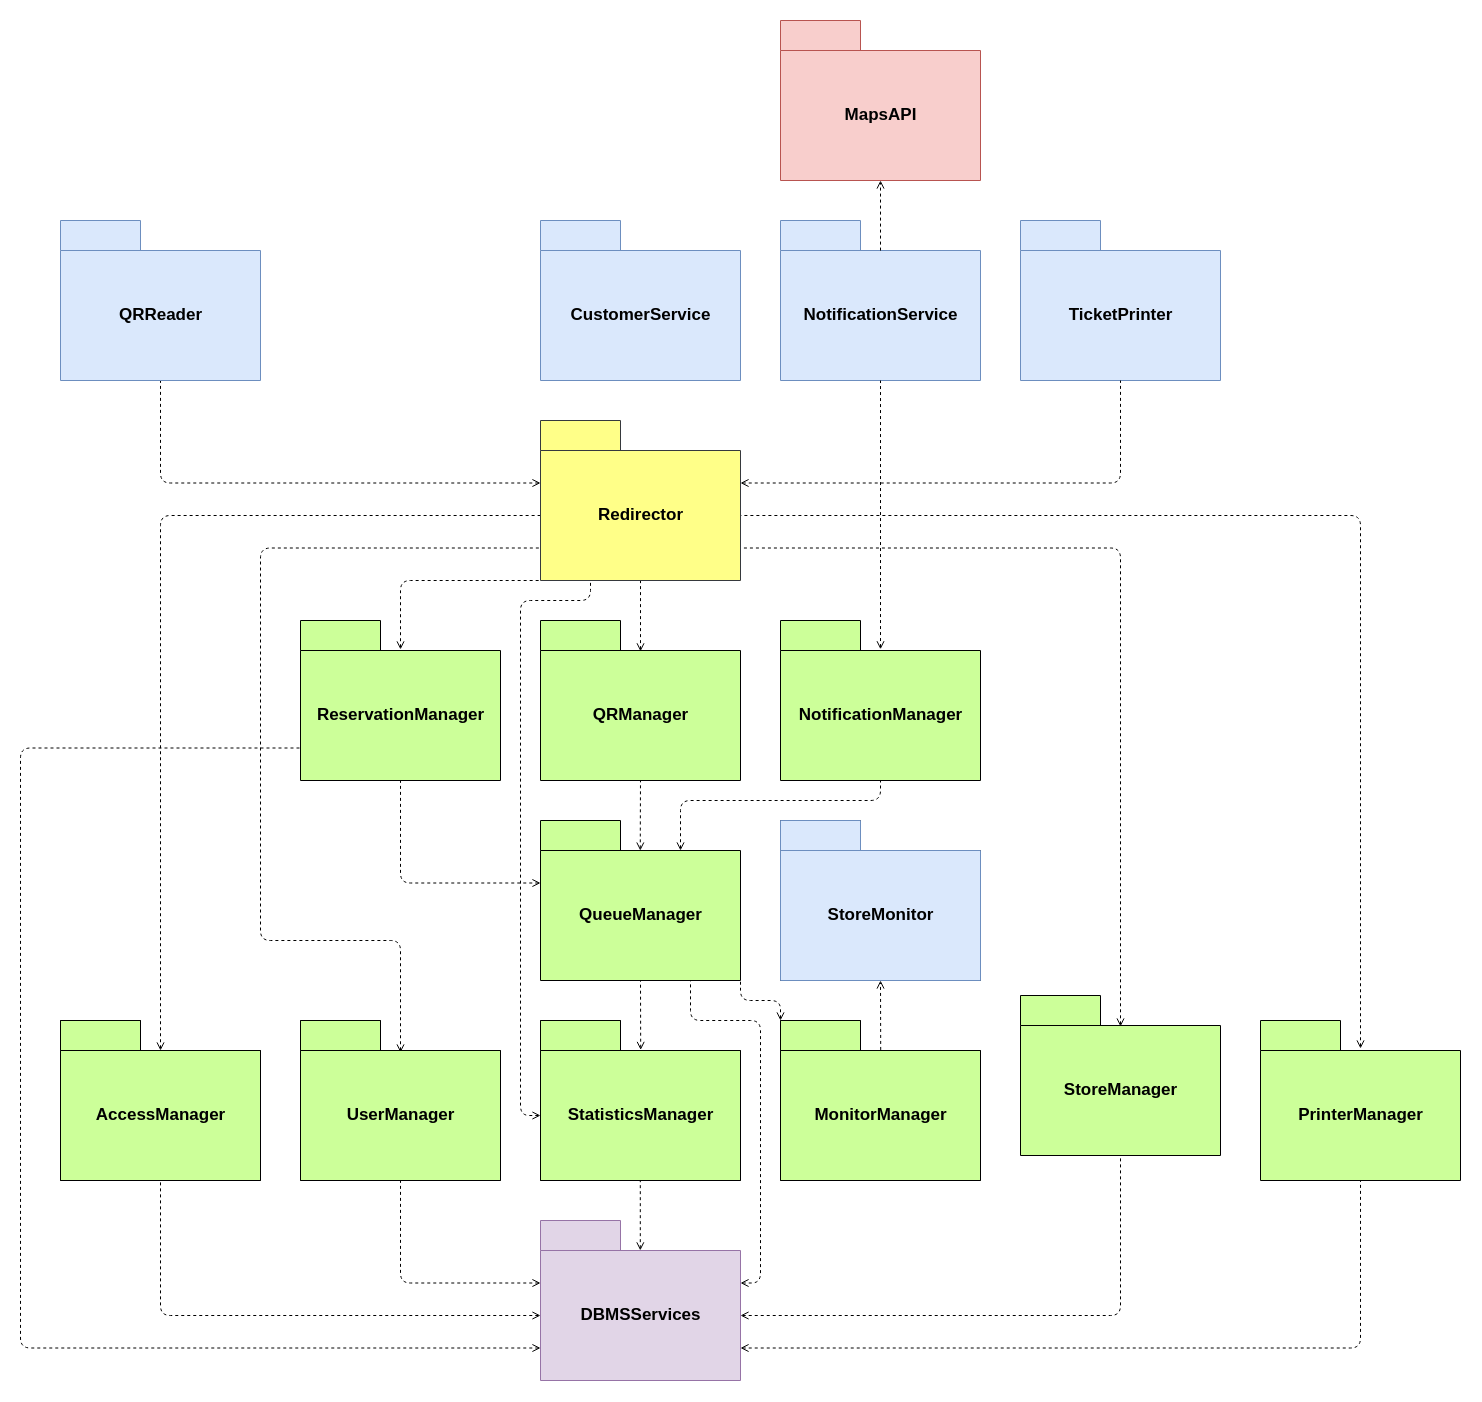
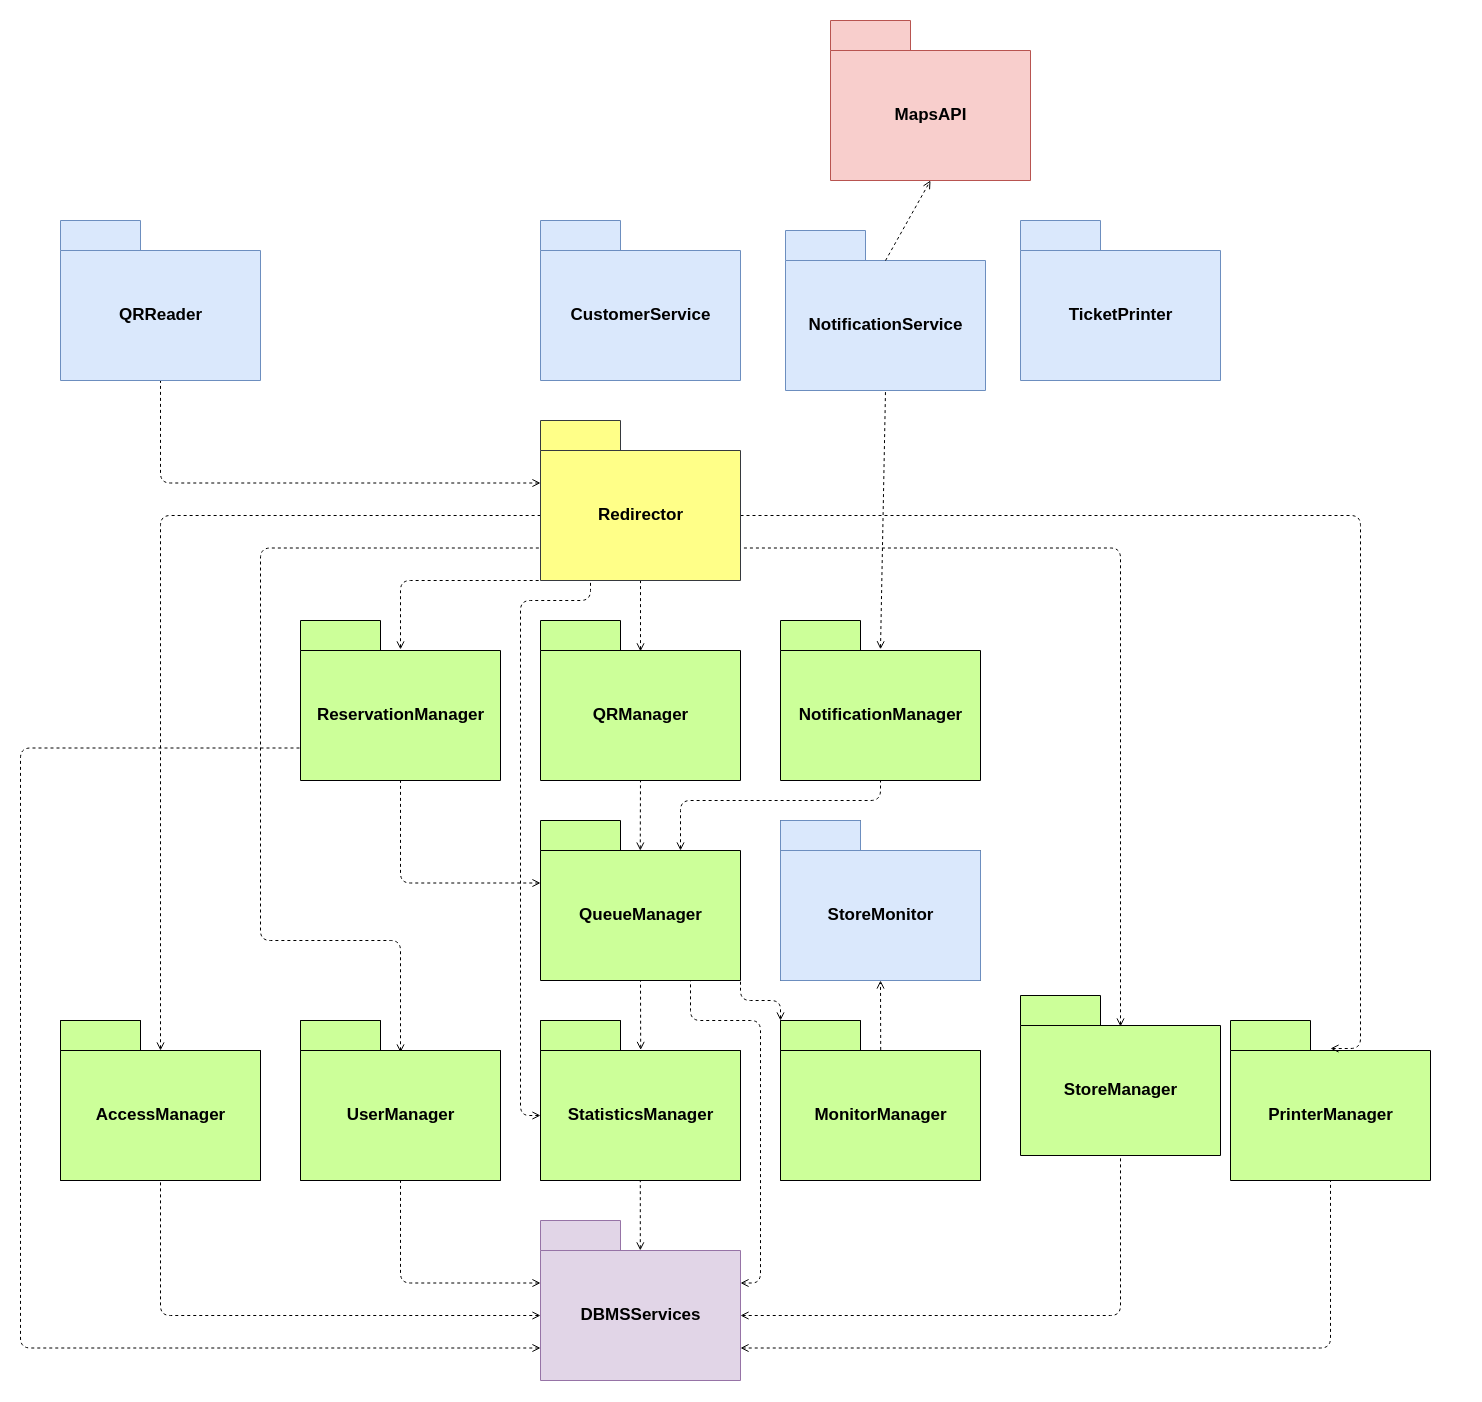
node "MapsAPI": moved (881, 101) -> (931, 101)
node "NotificationService": moved (881, 301) -> (886, 311)
edge "TicketPrinter" -> "Redirector": removed
node "PrinterManager": moved (1361, 1101) -> (1331, 1101)
